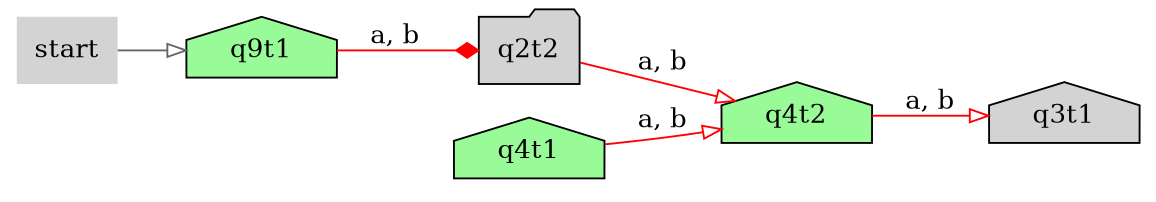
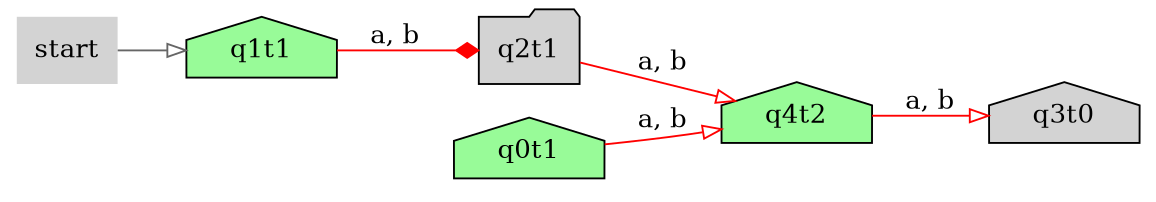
node "q9t1": label "q9t1" -> "q1t1"
node "q2t2": label "q2t2" -> "q2t1"
node "q3t1": label "q3t1" -> "q3t0"
node "q4t1": label "q4t1" -> "q0t1"
